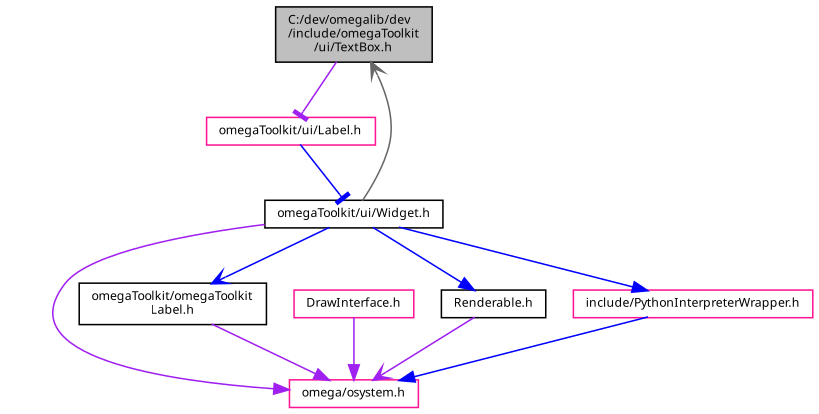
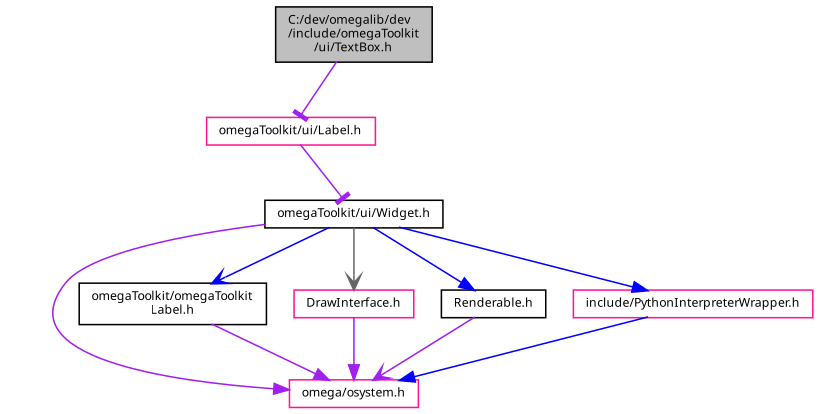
edge "omegaToolkit/ui/Widget.h" -> "C:/dev/omegalib/dev /include/omegaToolkit /ui/TextBox.h": now "omegaToolkit/ui/Widget.h" -> "DrawInterface.h"
edge "omegaToolkit/ui/Label.h" -> "omegaToolkit/ui/Widget.h": color blue -> purple
